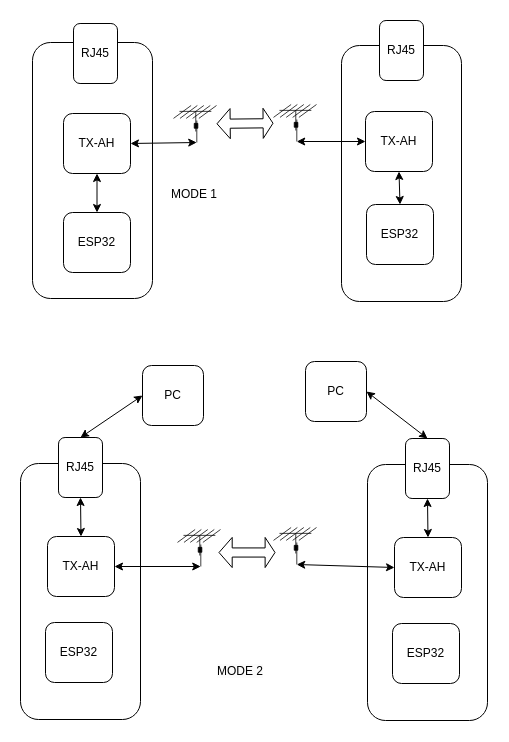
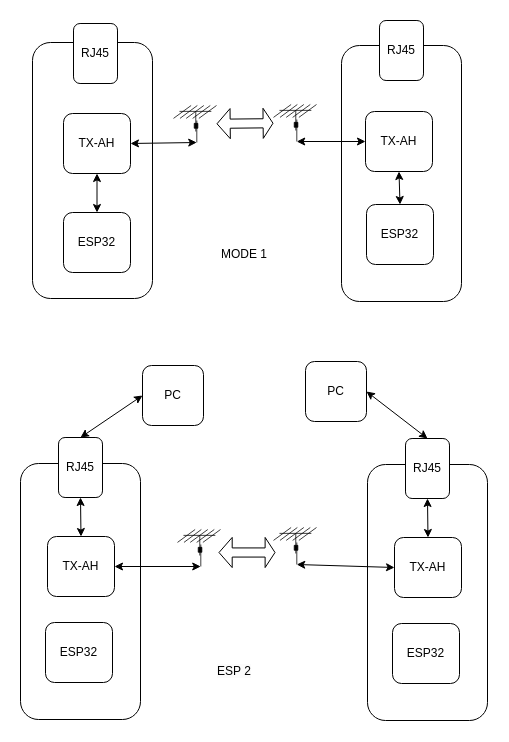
node "MODE 1": moved (195, 195) -> (245, 255)
node "MODE 2": label "MODE 2" -> "ESP 2"
